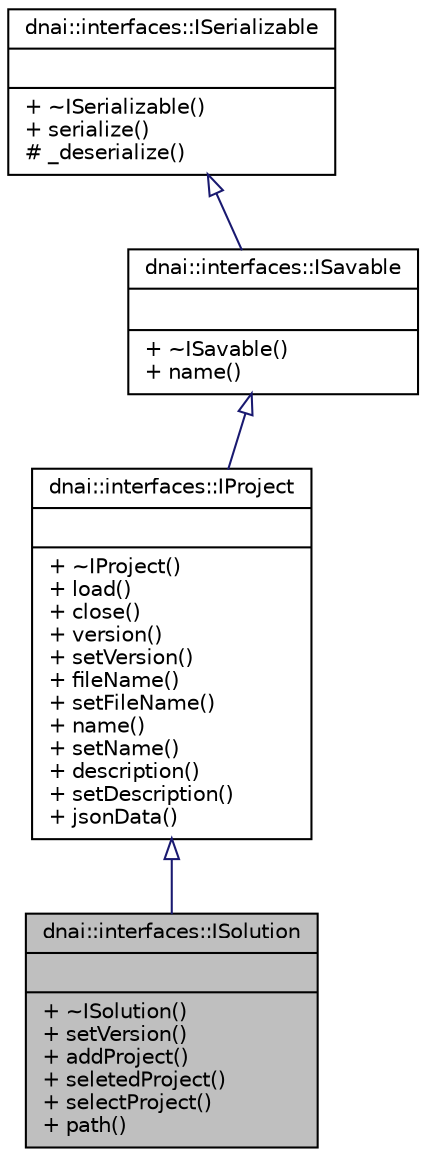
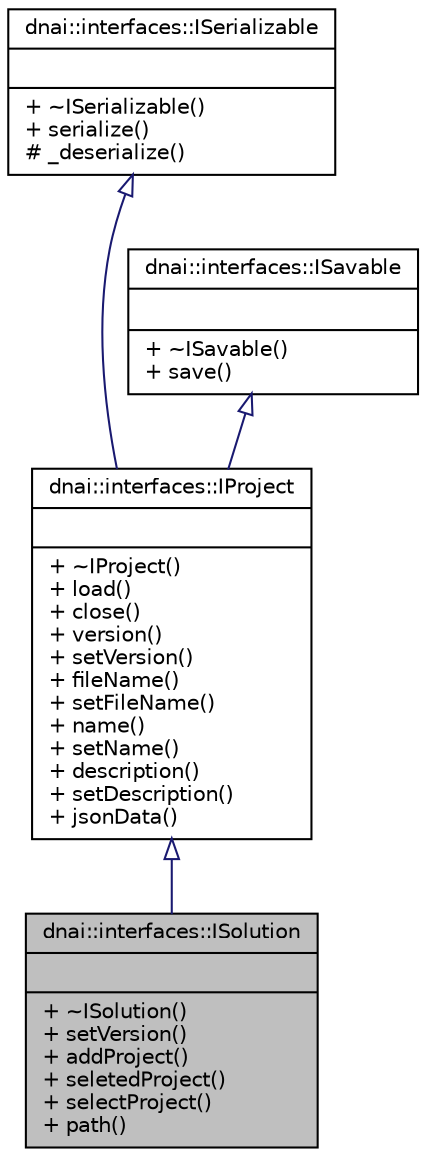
edge "dnai::interfaces::ISavable" -> "dnai::interfaces::ISerializable": now "dnai::interfaces::IProject" -> "dnai::interfaces::ISerializable"
node "dnai::interfaces::ISavable": text "+ name()" -> "+ save()"
